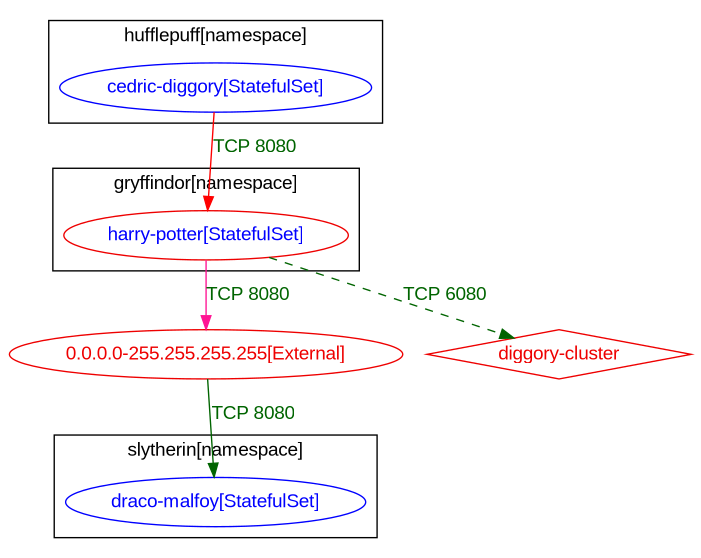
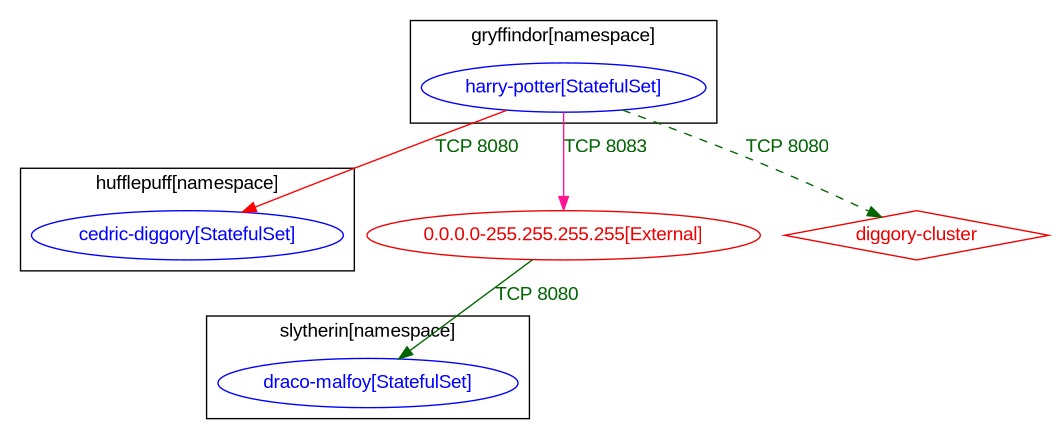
edge "cedric-diggory[StatefulSet]" -> "harry-potter[StatefulSet]": reversed
node "harry-potter[StatefulSet]": color red2 -> blue
edge "harry-potter[StatefulSet]" -> "0.0.0.0-255.255.255.255[External]": label "TCP 8080" -> "TCP 8083"
edge "harry-potter[StatefulSet]" -> "diggory-cluster": label "TCP 6080" -> "TCP 8080"
